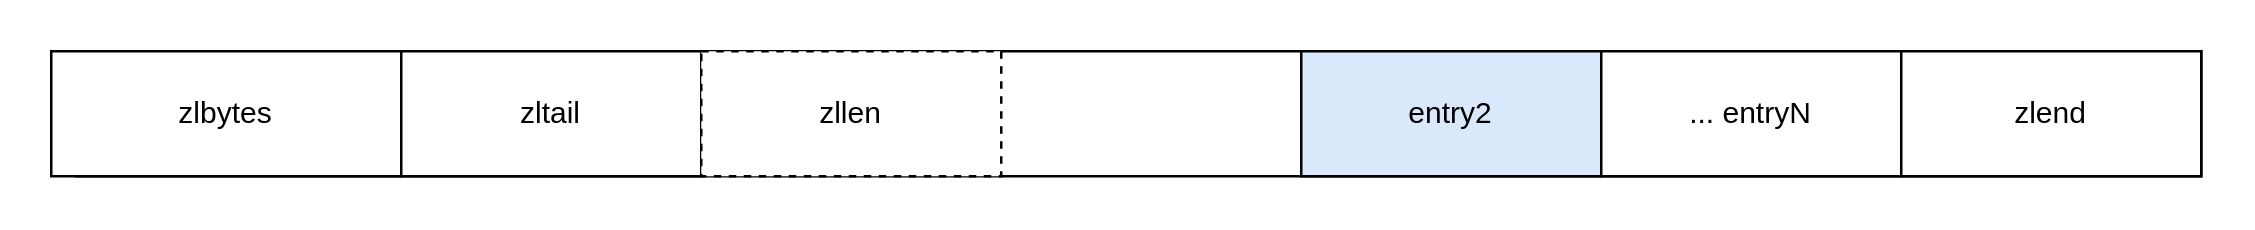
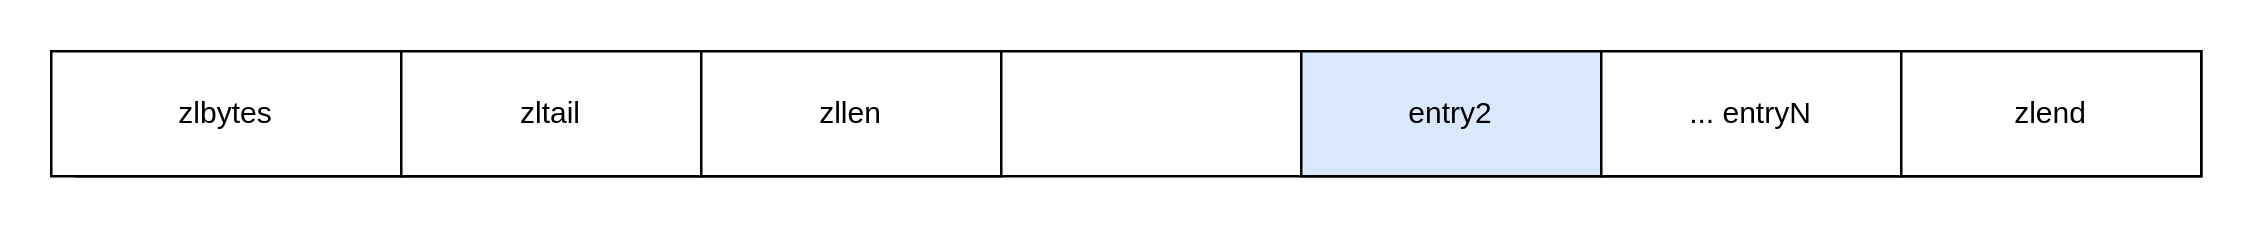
node "zllen": style dashed -> solid
